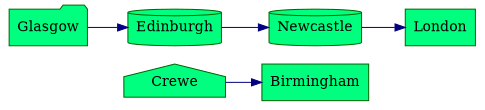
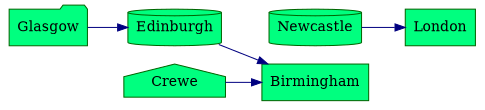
edge "Edinburgh" -> "Newcastle": now "Edinburgh" -> "Birmingham"
